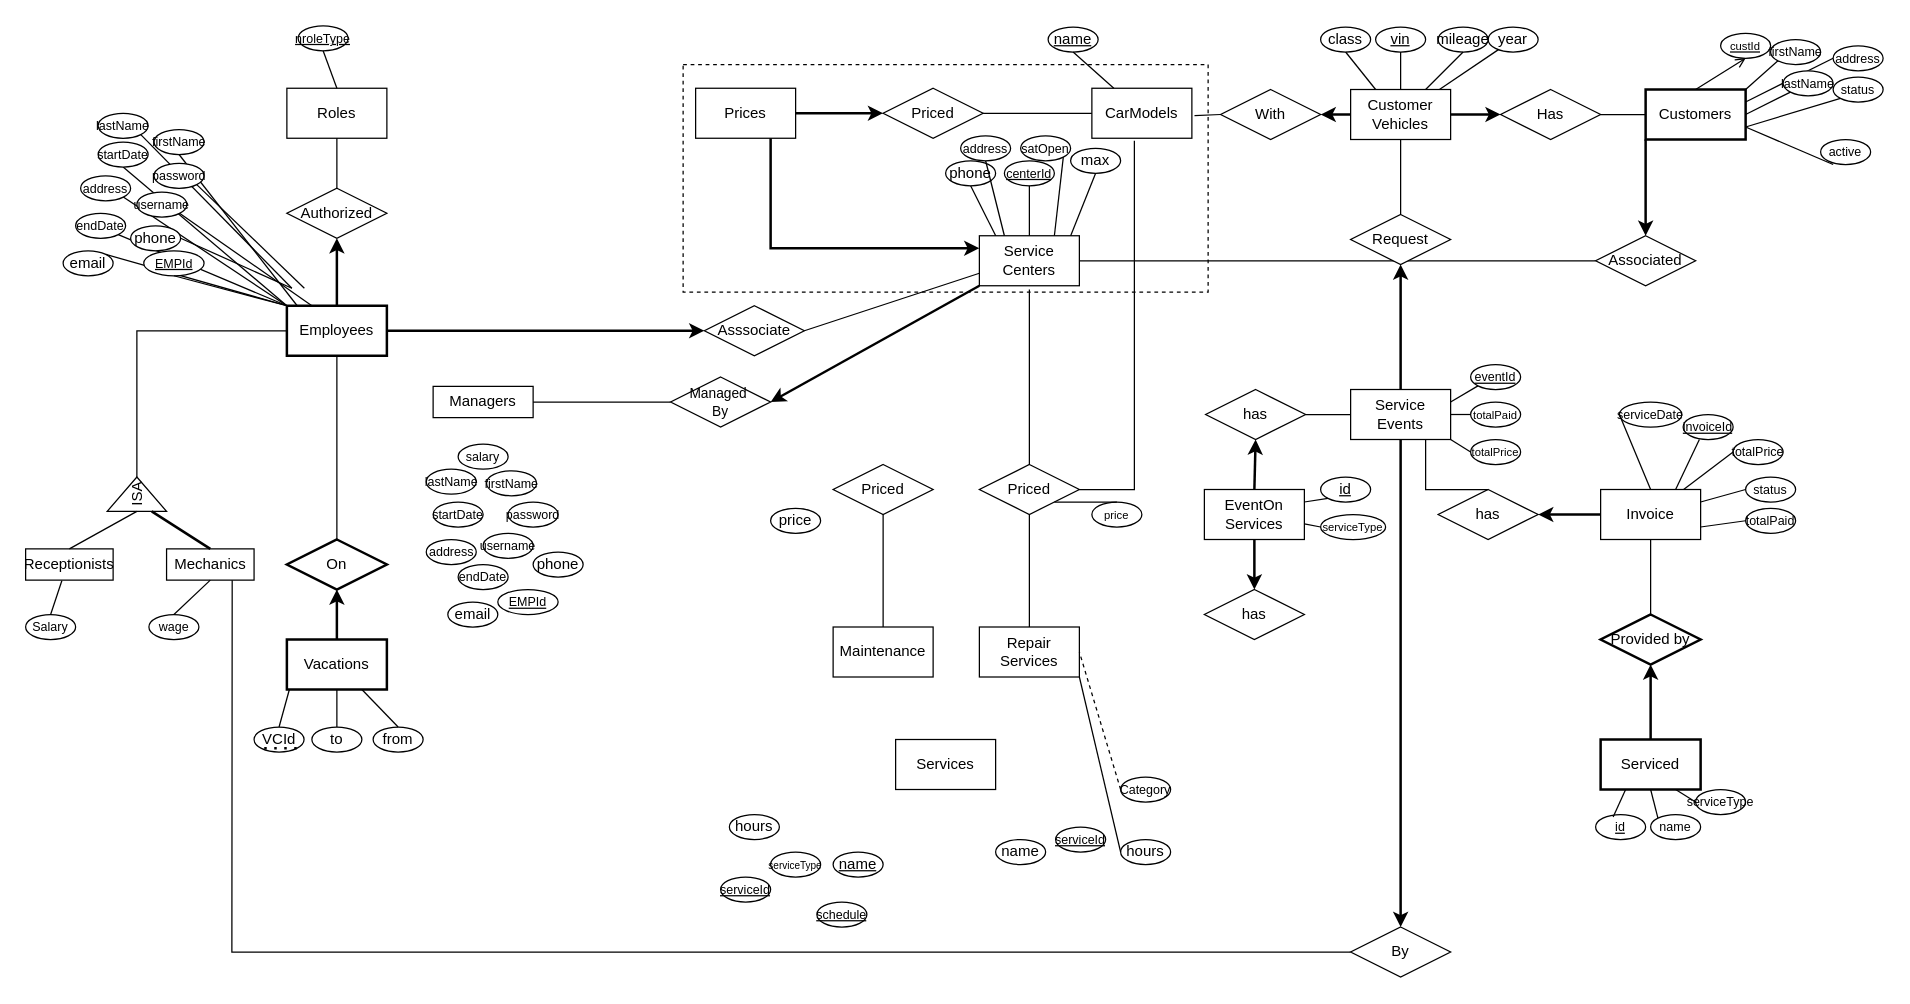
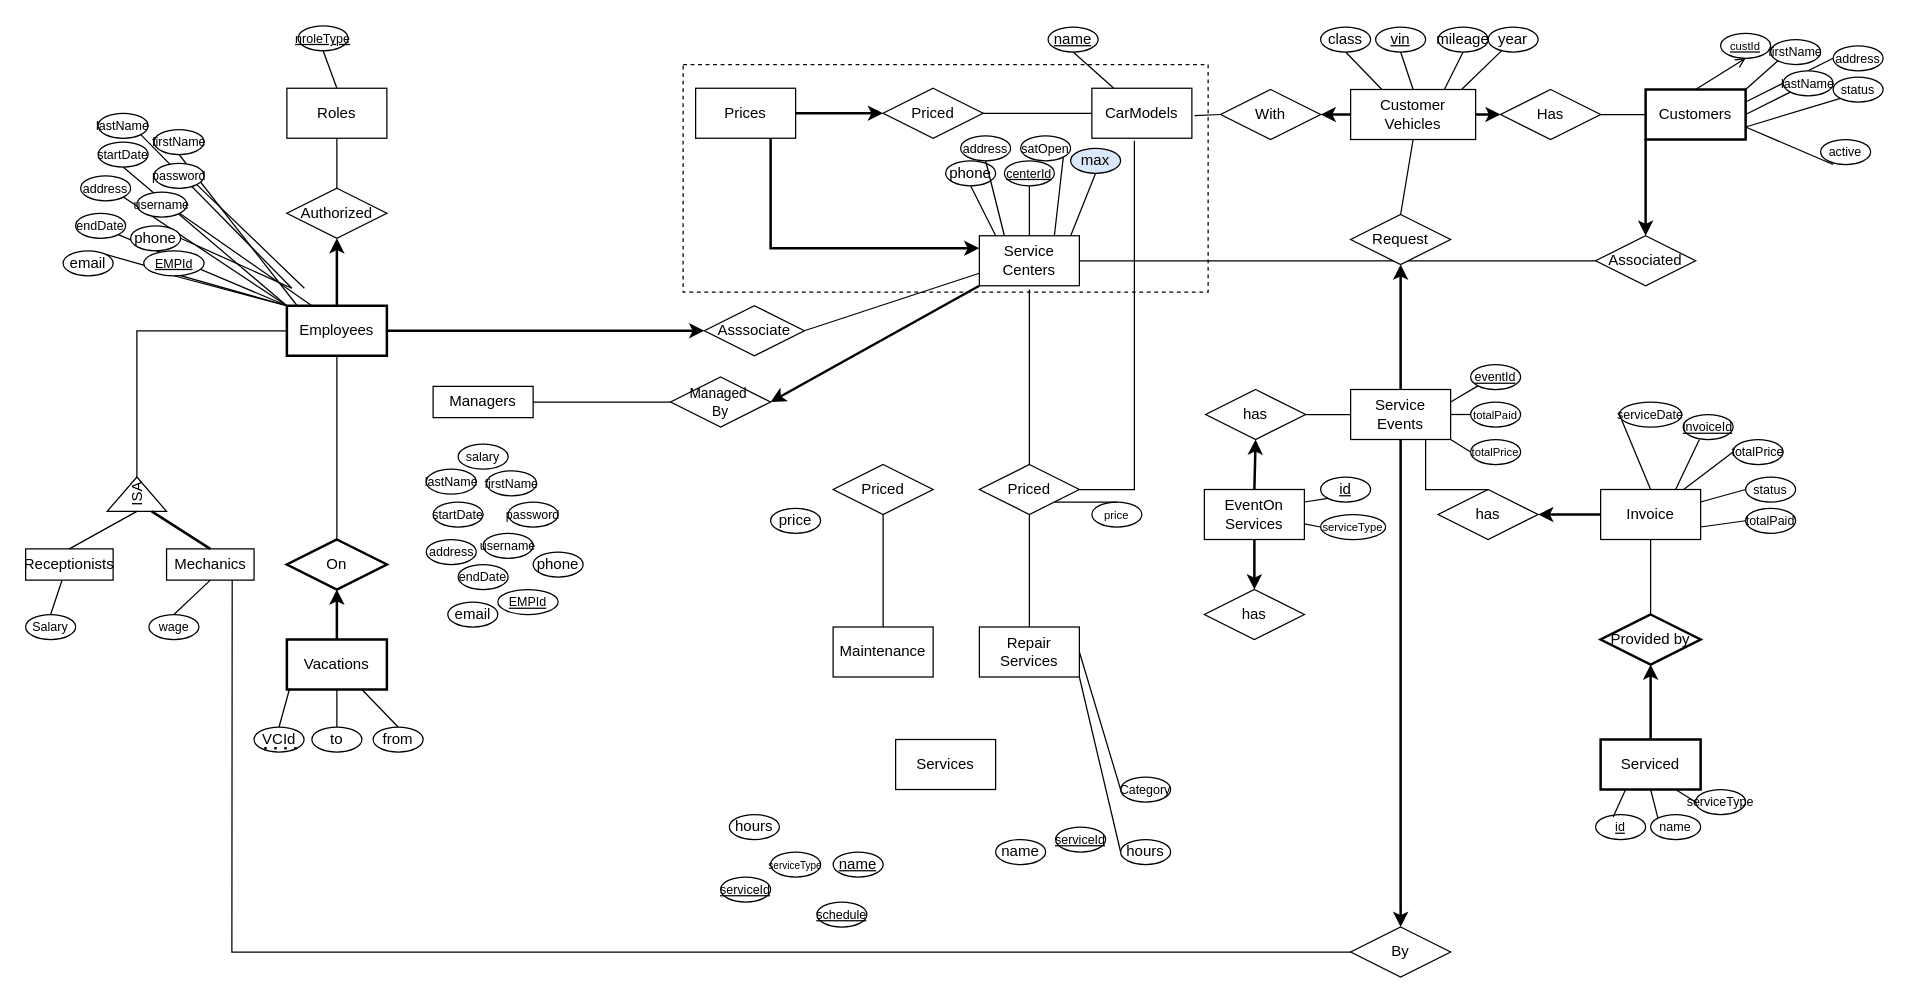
node "Customer Vehicles": size 100x50 -> 125x50
node "max": fillcolor #ffffff -> #dae8fc
edge "Repair Services" -- "Category": style dashed -> solid
